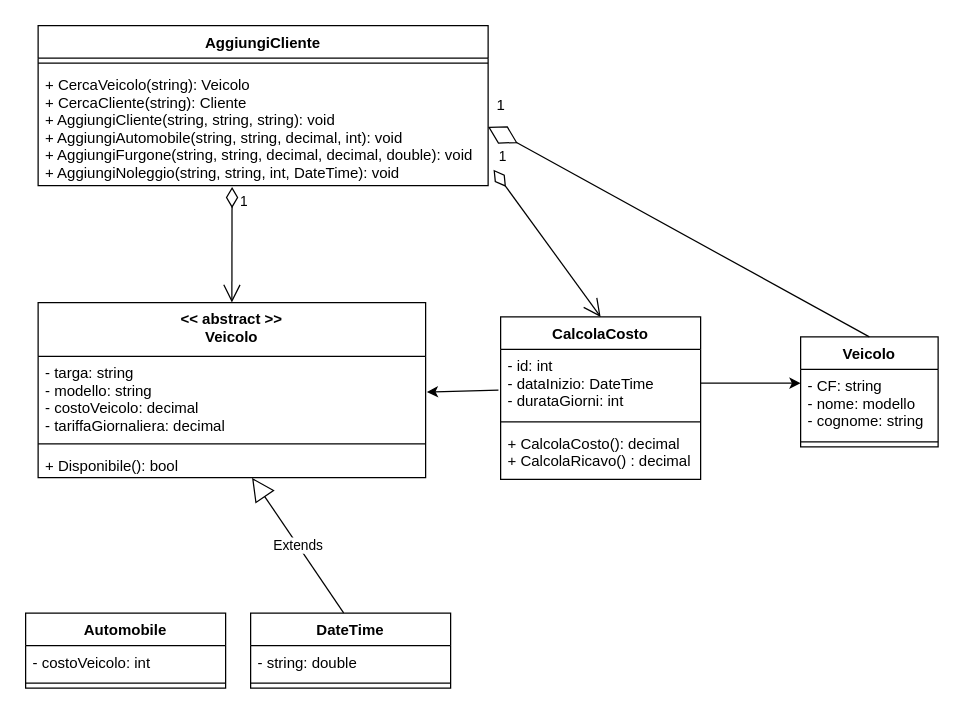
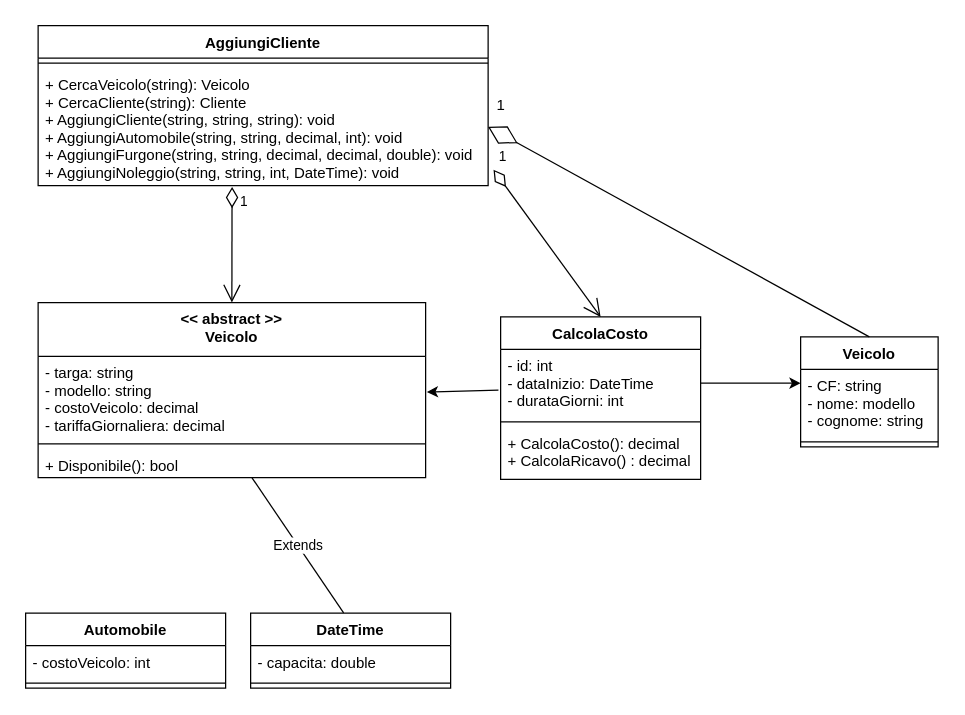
edge "DateTime" -> "+ Disponibile(): bool": arrowhead block -> none
node "- string: double": label "- string: double" -> "- capacita: double"
